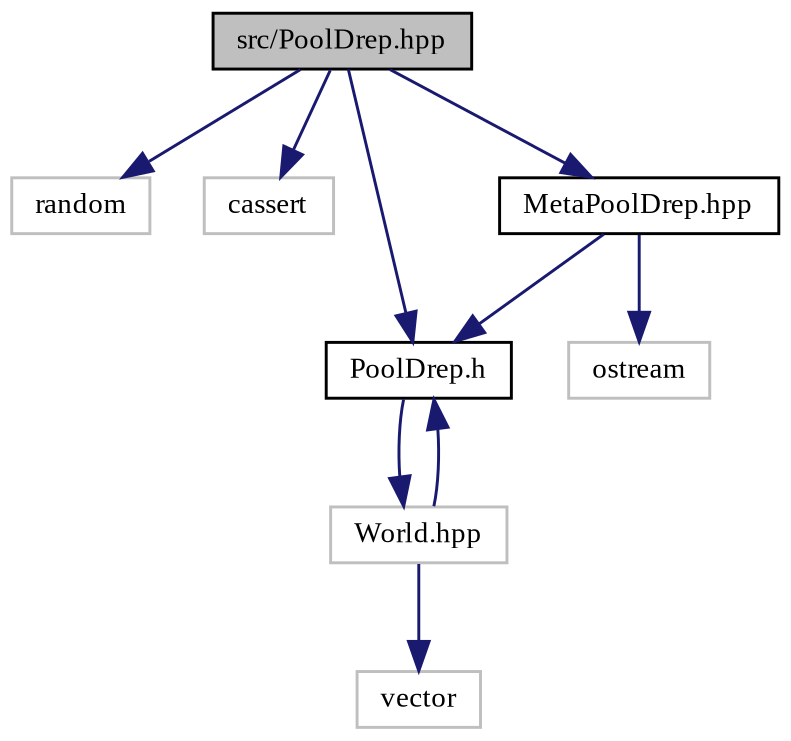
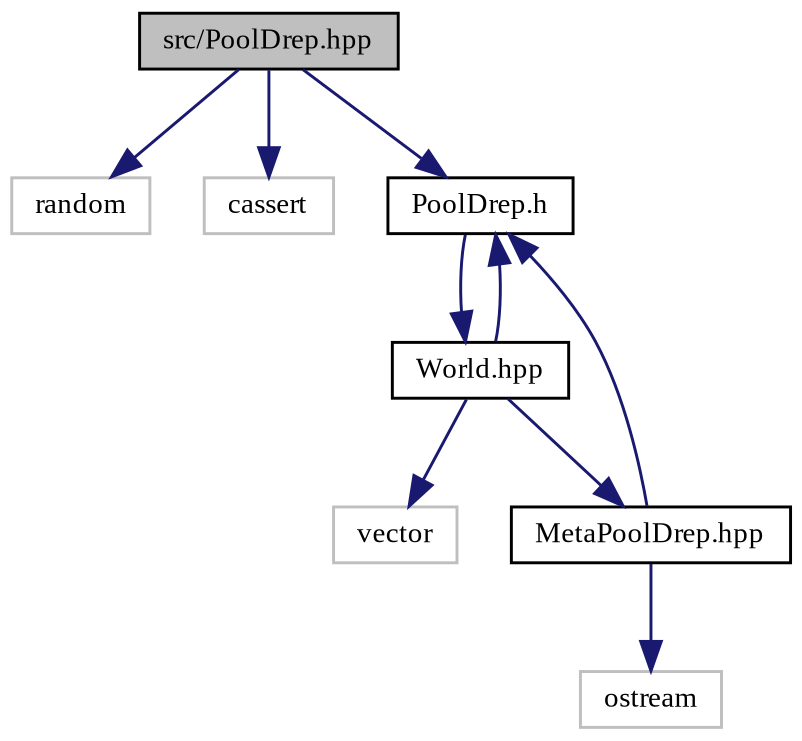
edge "src/PoolDrep.hpp" -> "MetaPoolDrep.hpp": now "World.hpp" -> "MetaPoolDrep.hpp"
node "World.hpp": color grey75 -> black
